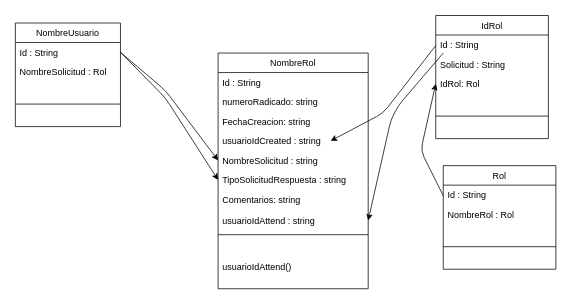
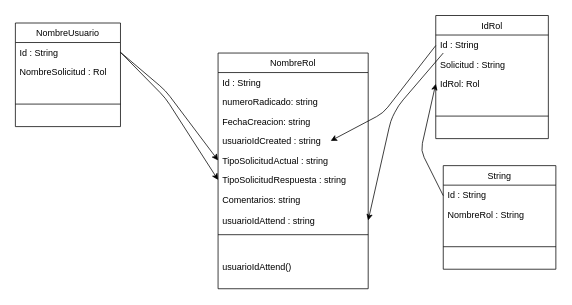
node "NombreSolicitud : string": label "NombreSolicitud : string" -> "TipoSolicitudActual : string"
node "Rol": label "Rol" -> "String"
node "NombreRol : Rol": label "NombreRol : Rol" -> "NombreRol : String"
